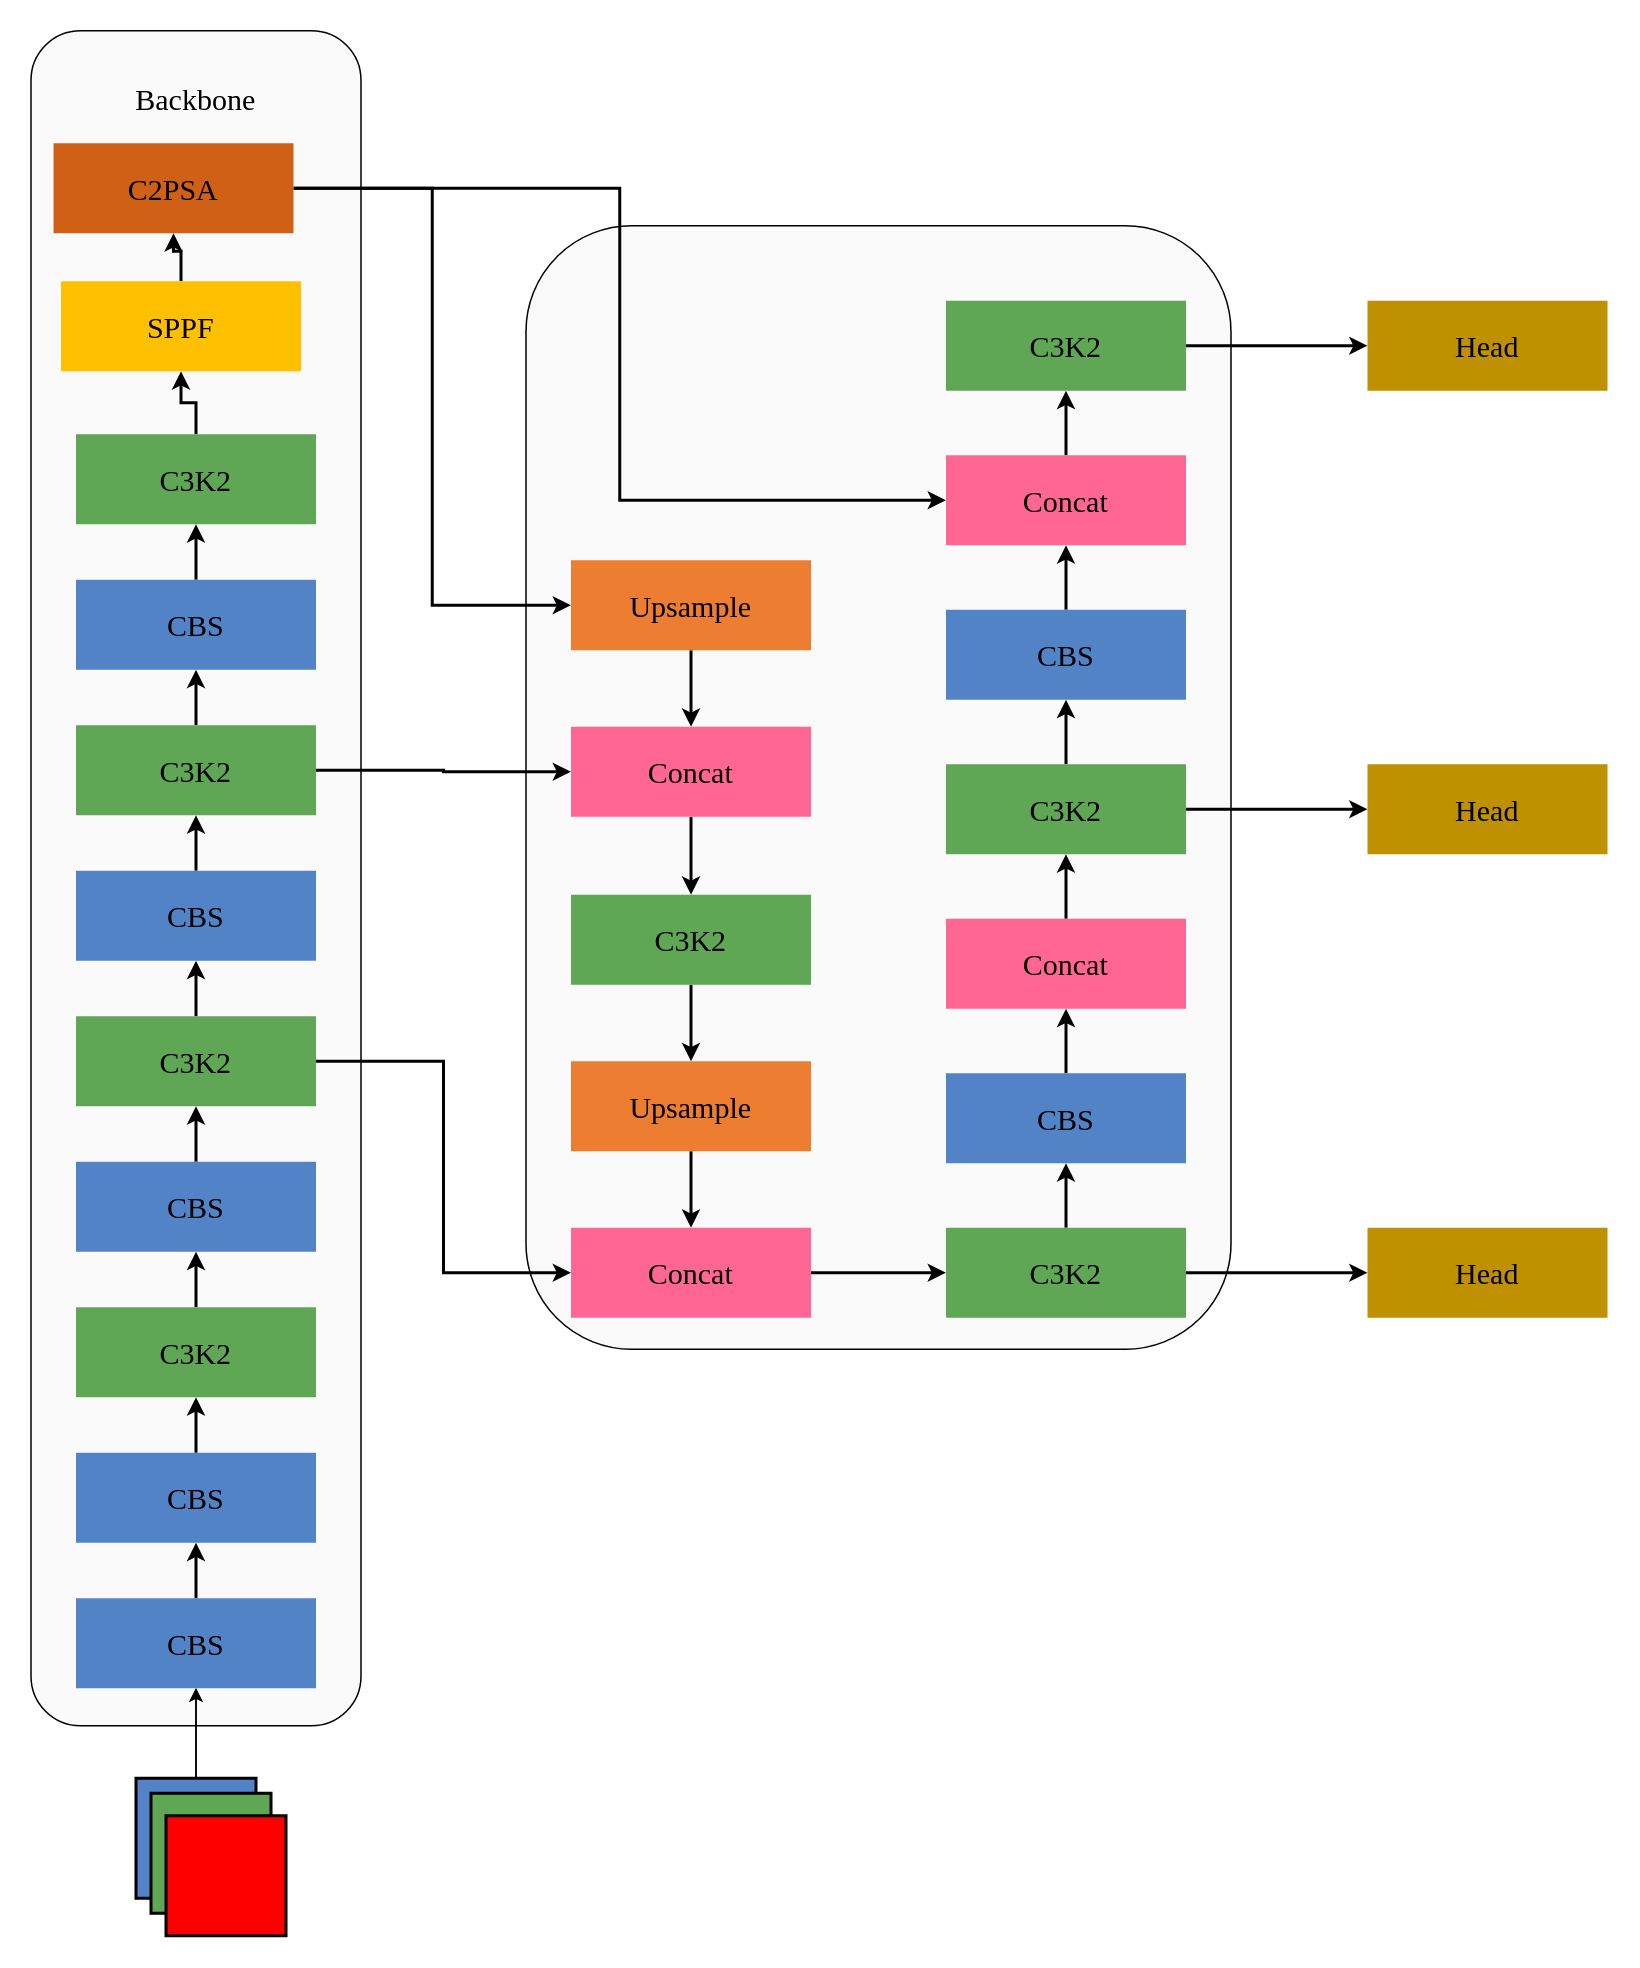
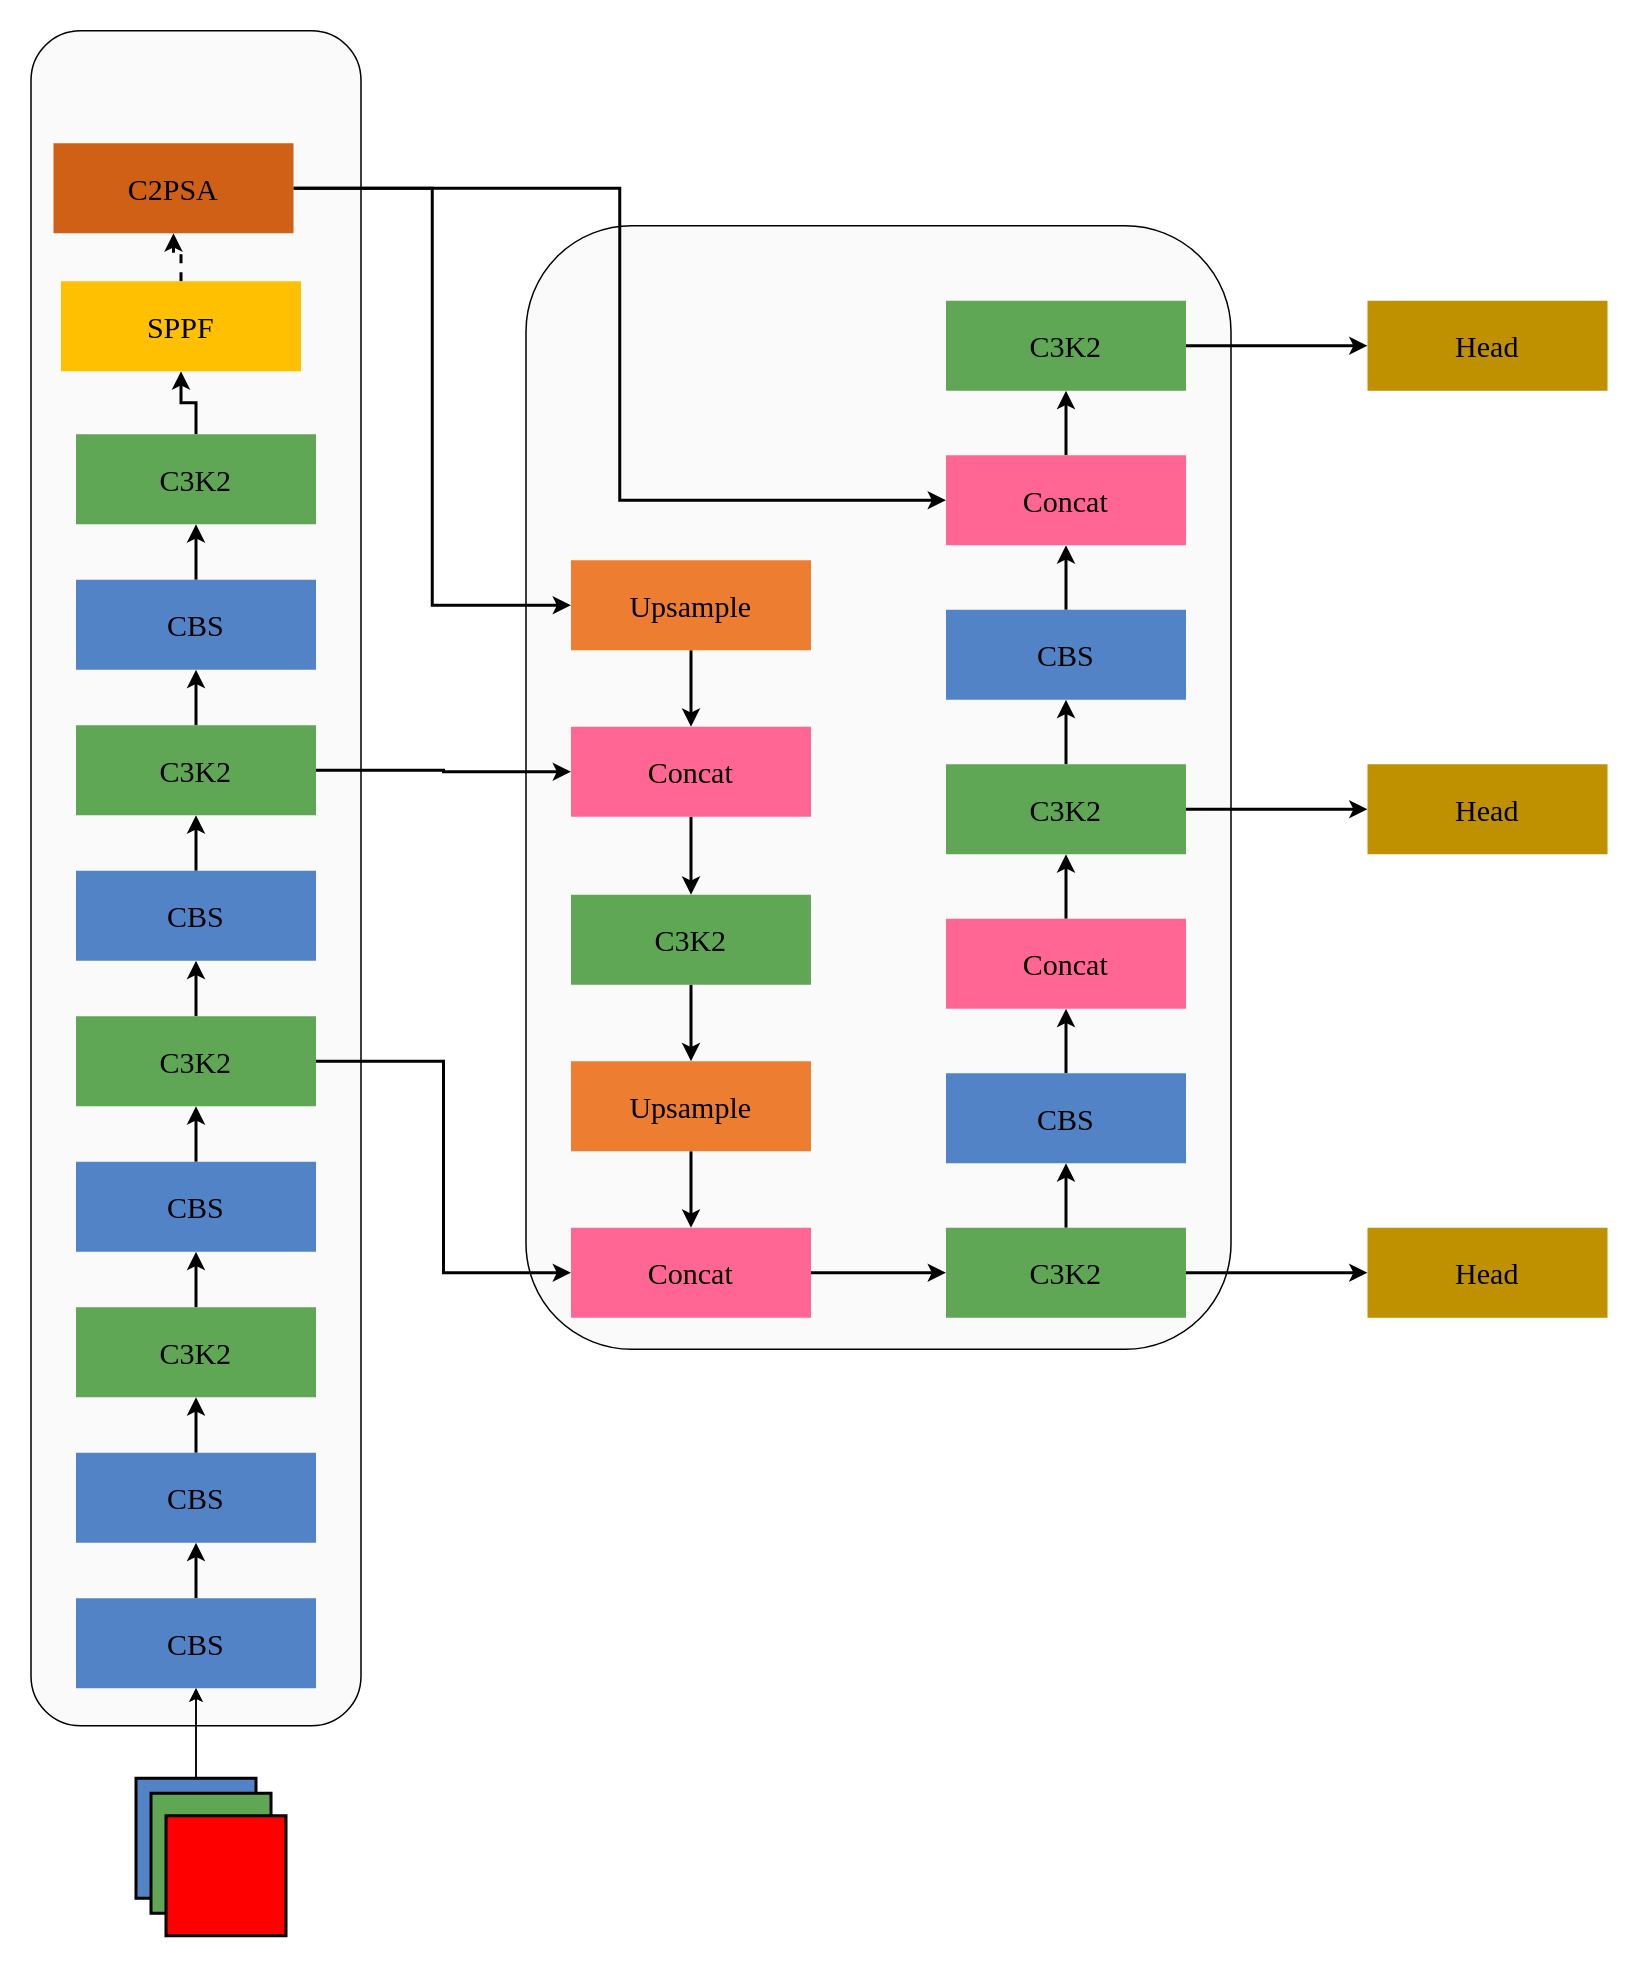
node "Backbone": removed
edge "SPPF" -> "C2PSA": style solid -> dashed
